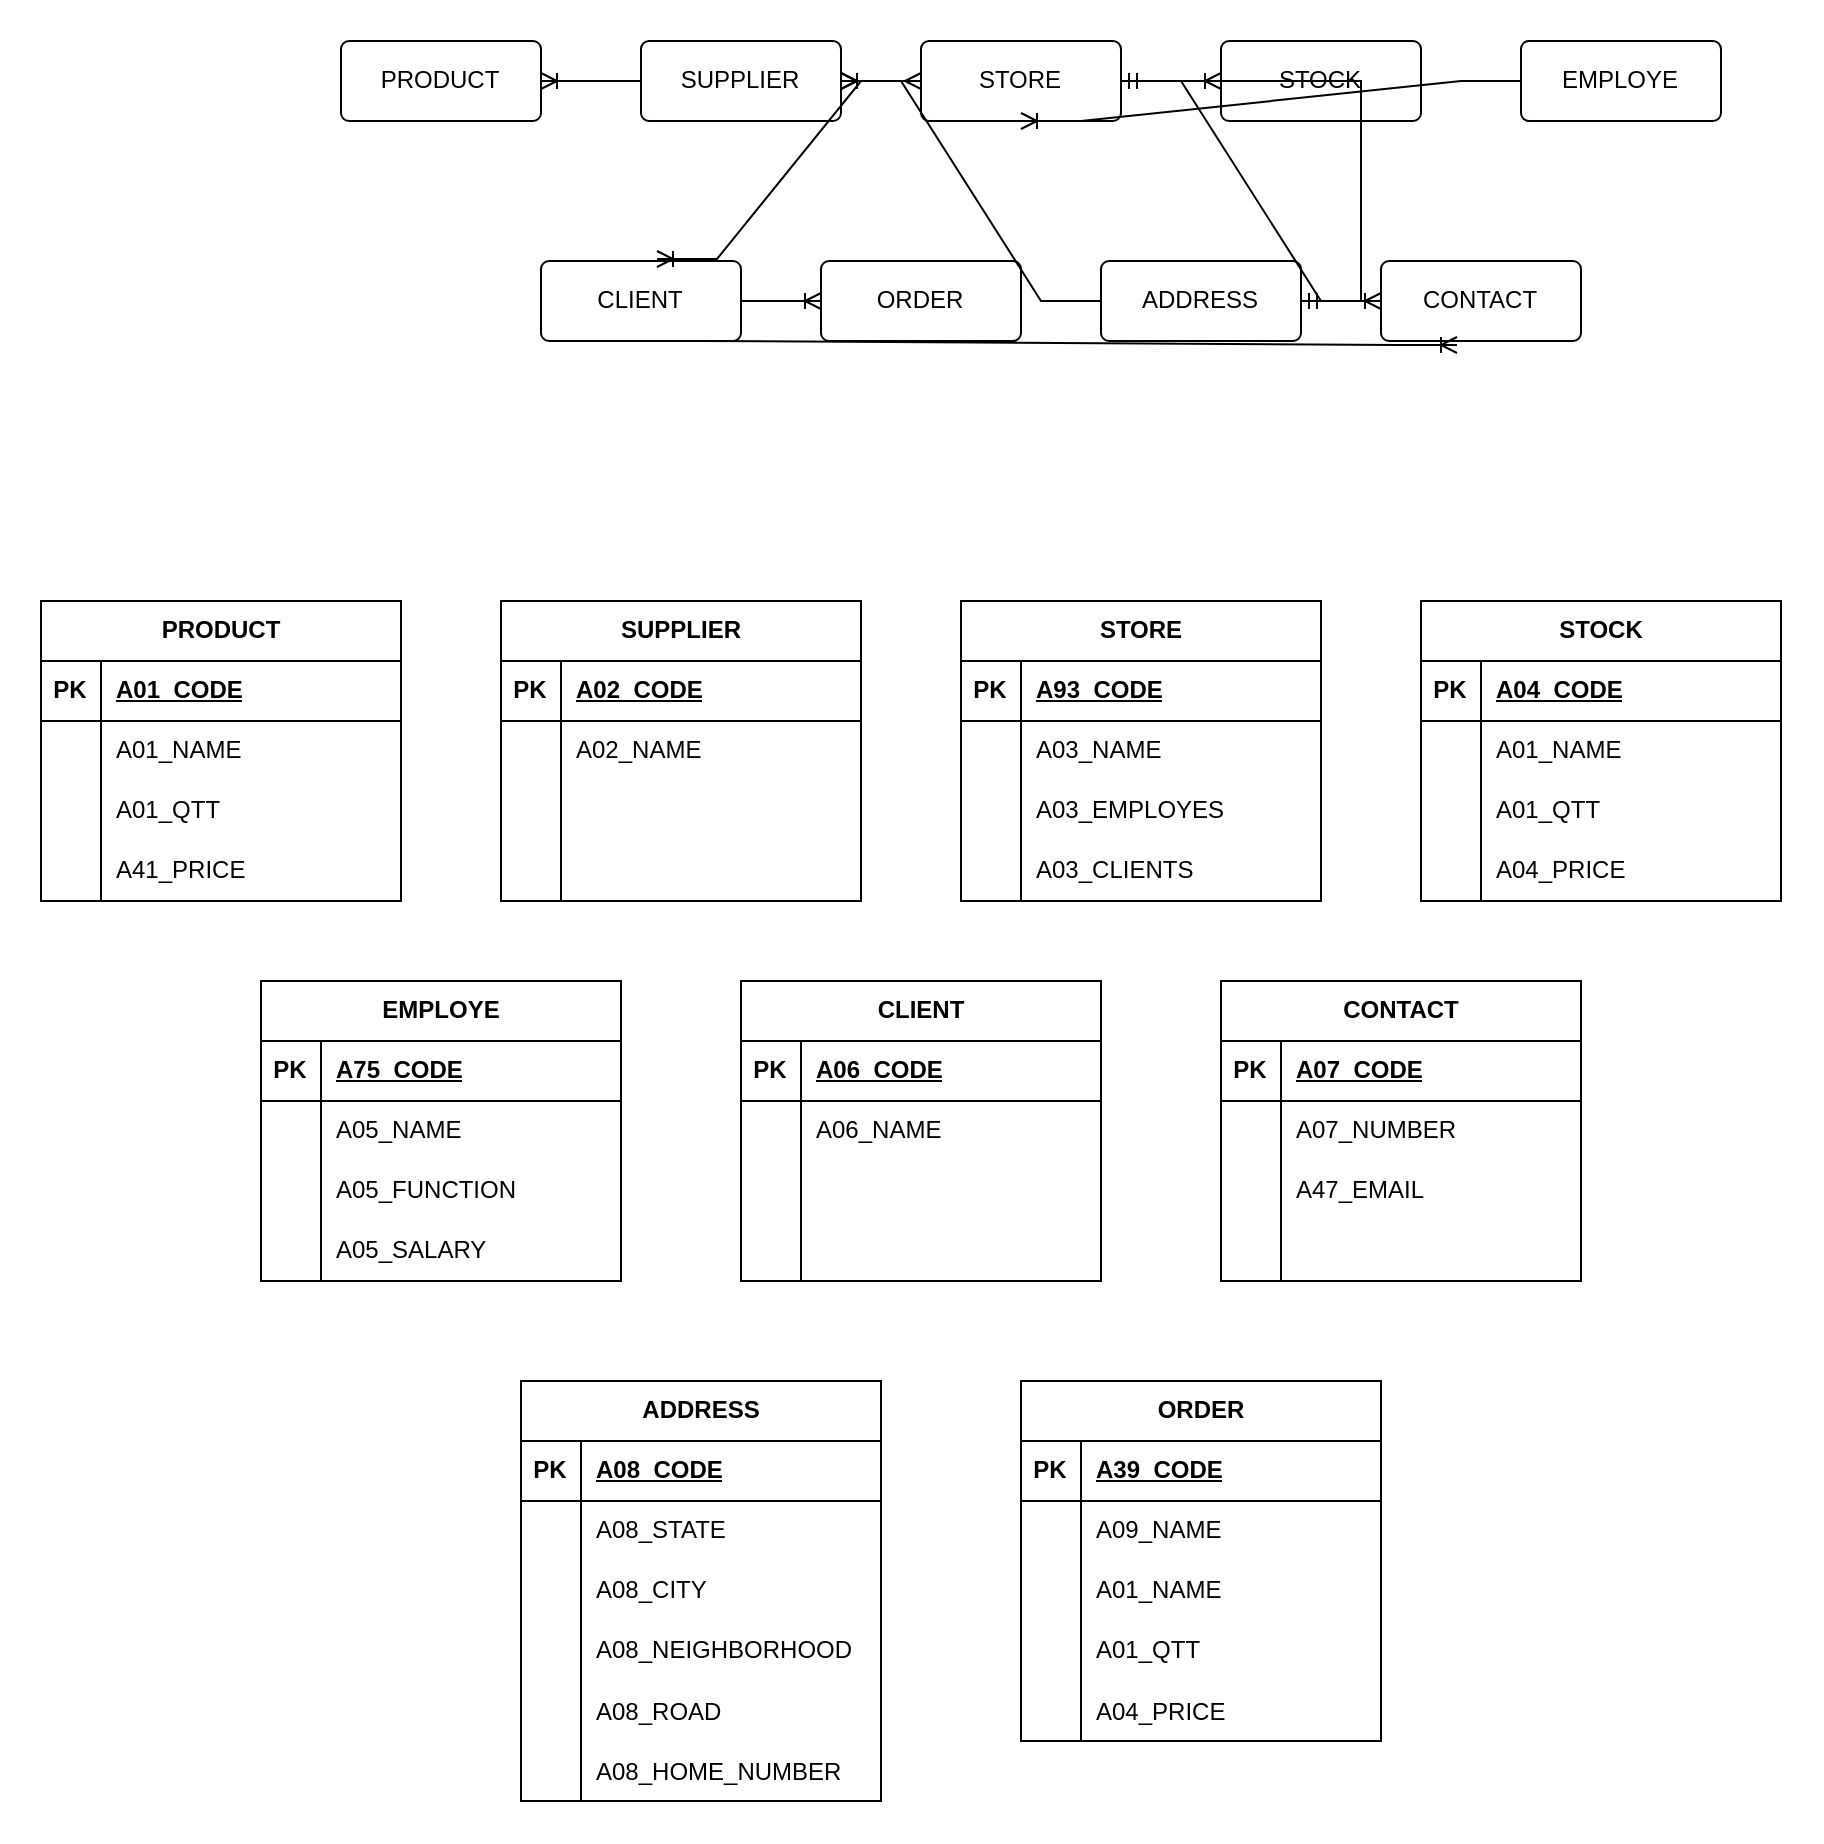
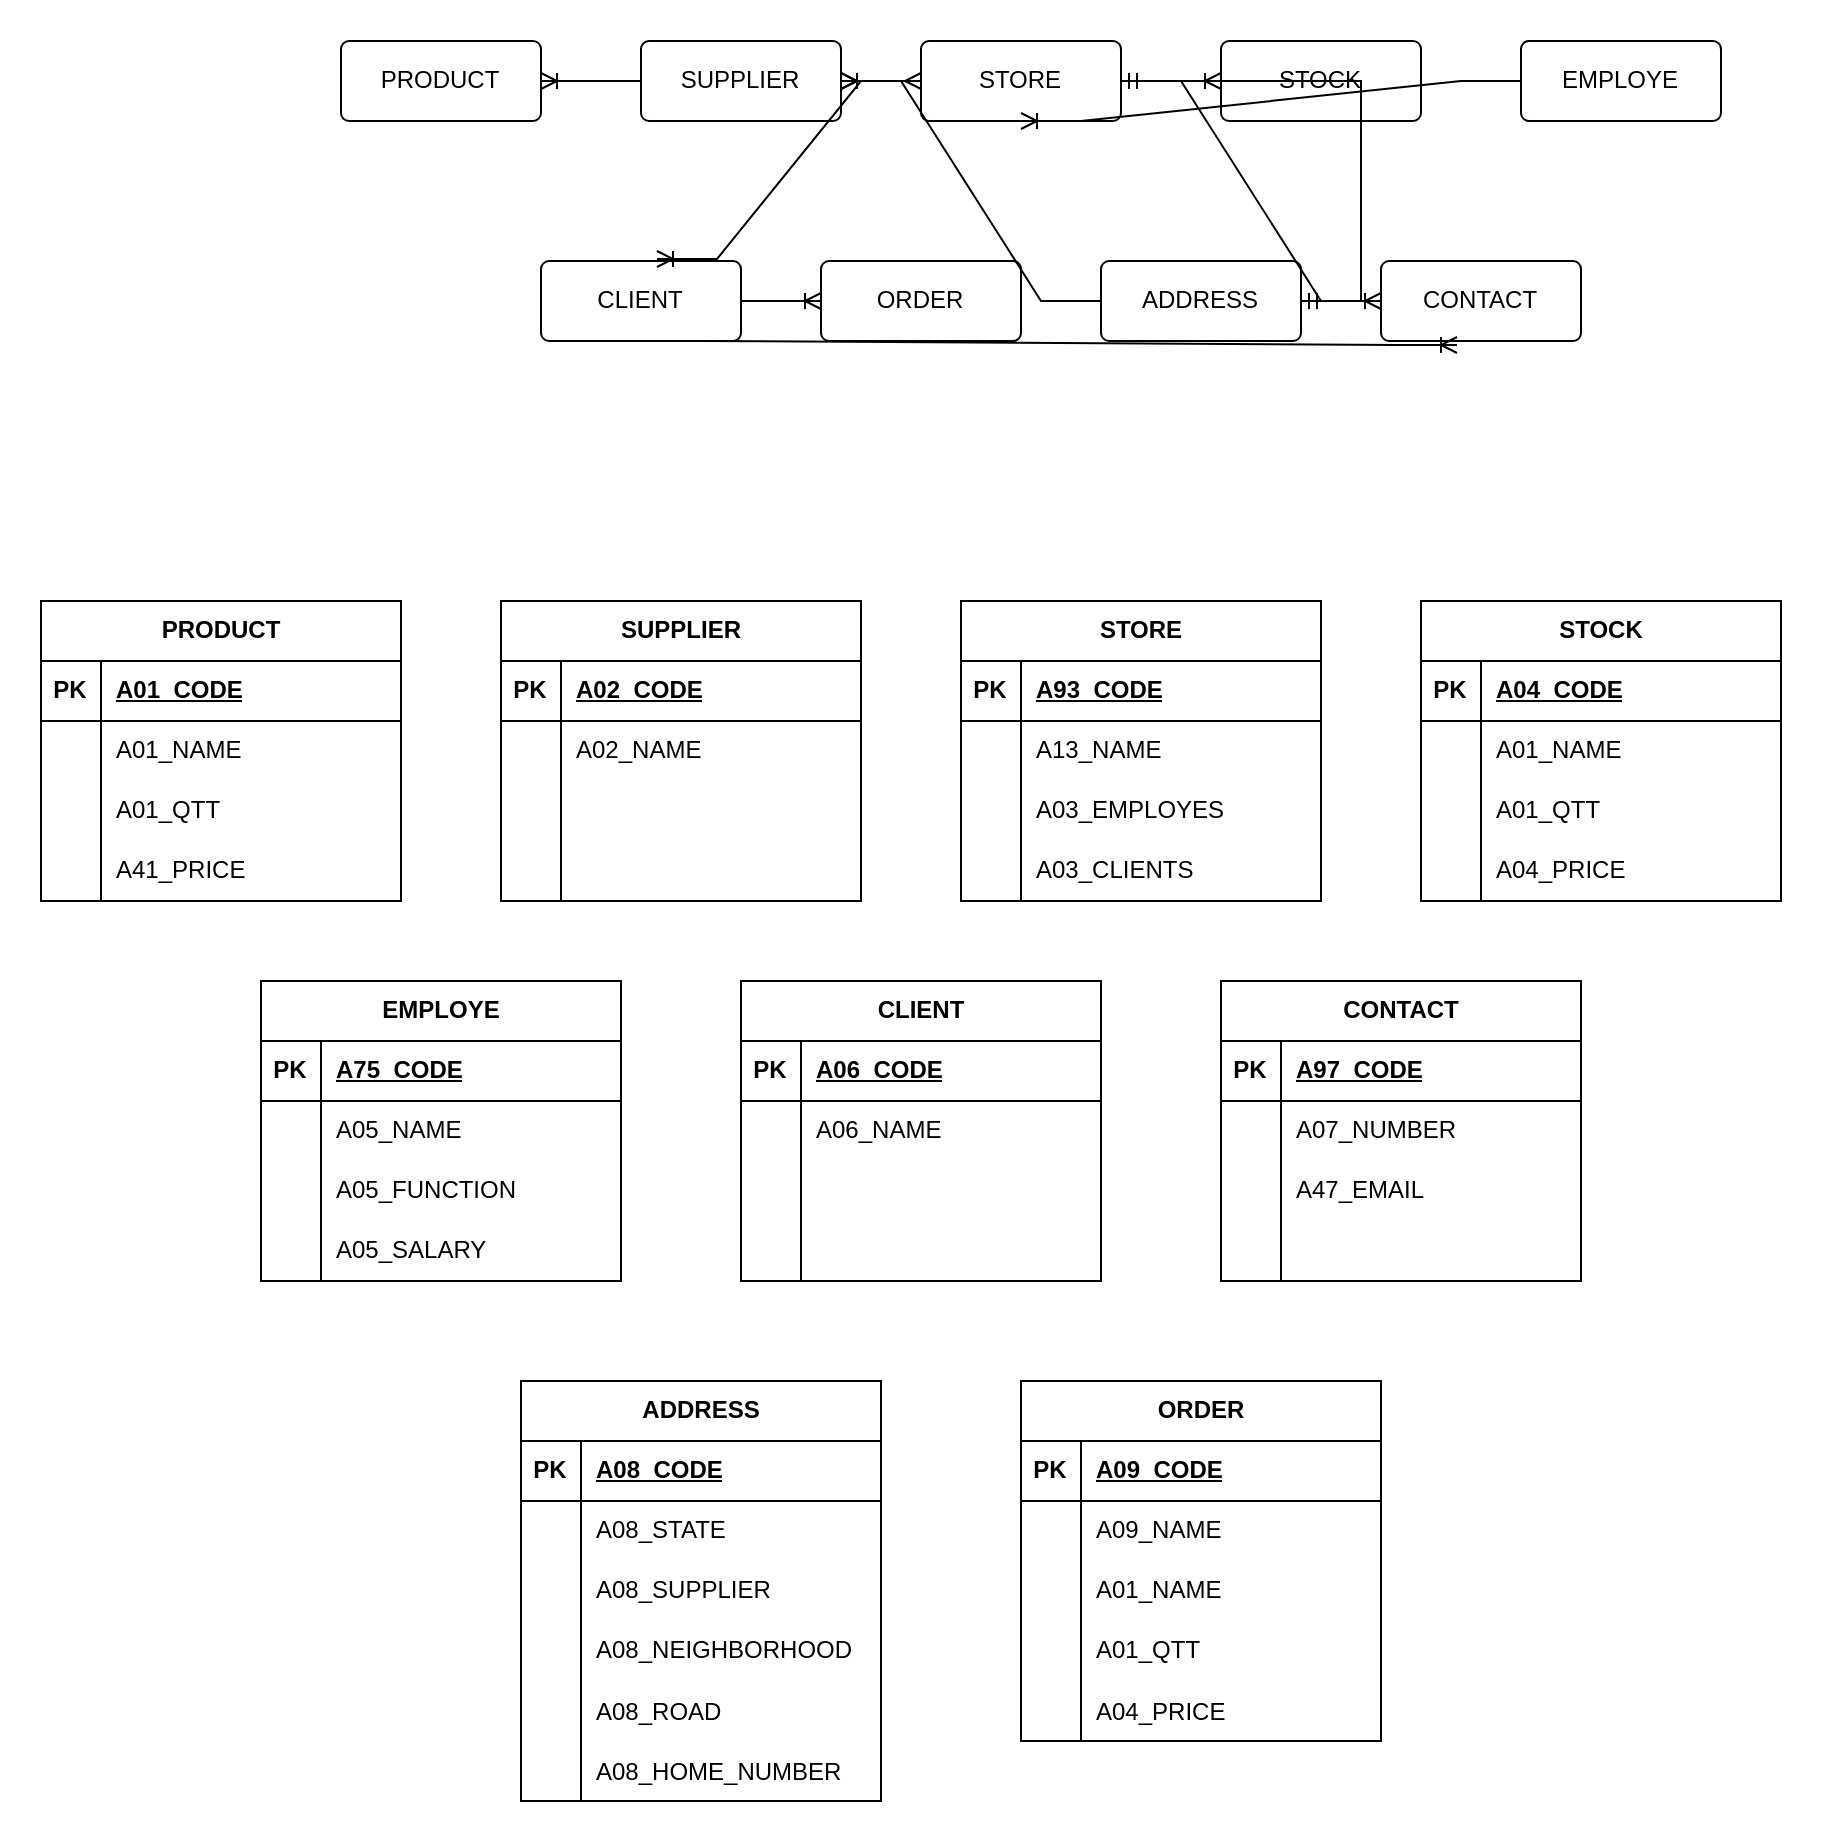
node "A03_NAME": label "A03_NAME" -> "A13_NAME"
node "A07_CODE": label "A07_CODE" -> "A97_CODE"
node "A39_CODE": label "A39_CODE" -> "A09_CODE"
node "A08_CITY": label "A08_CITY" -> "A08_SUPPLIER"
